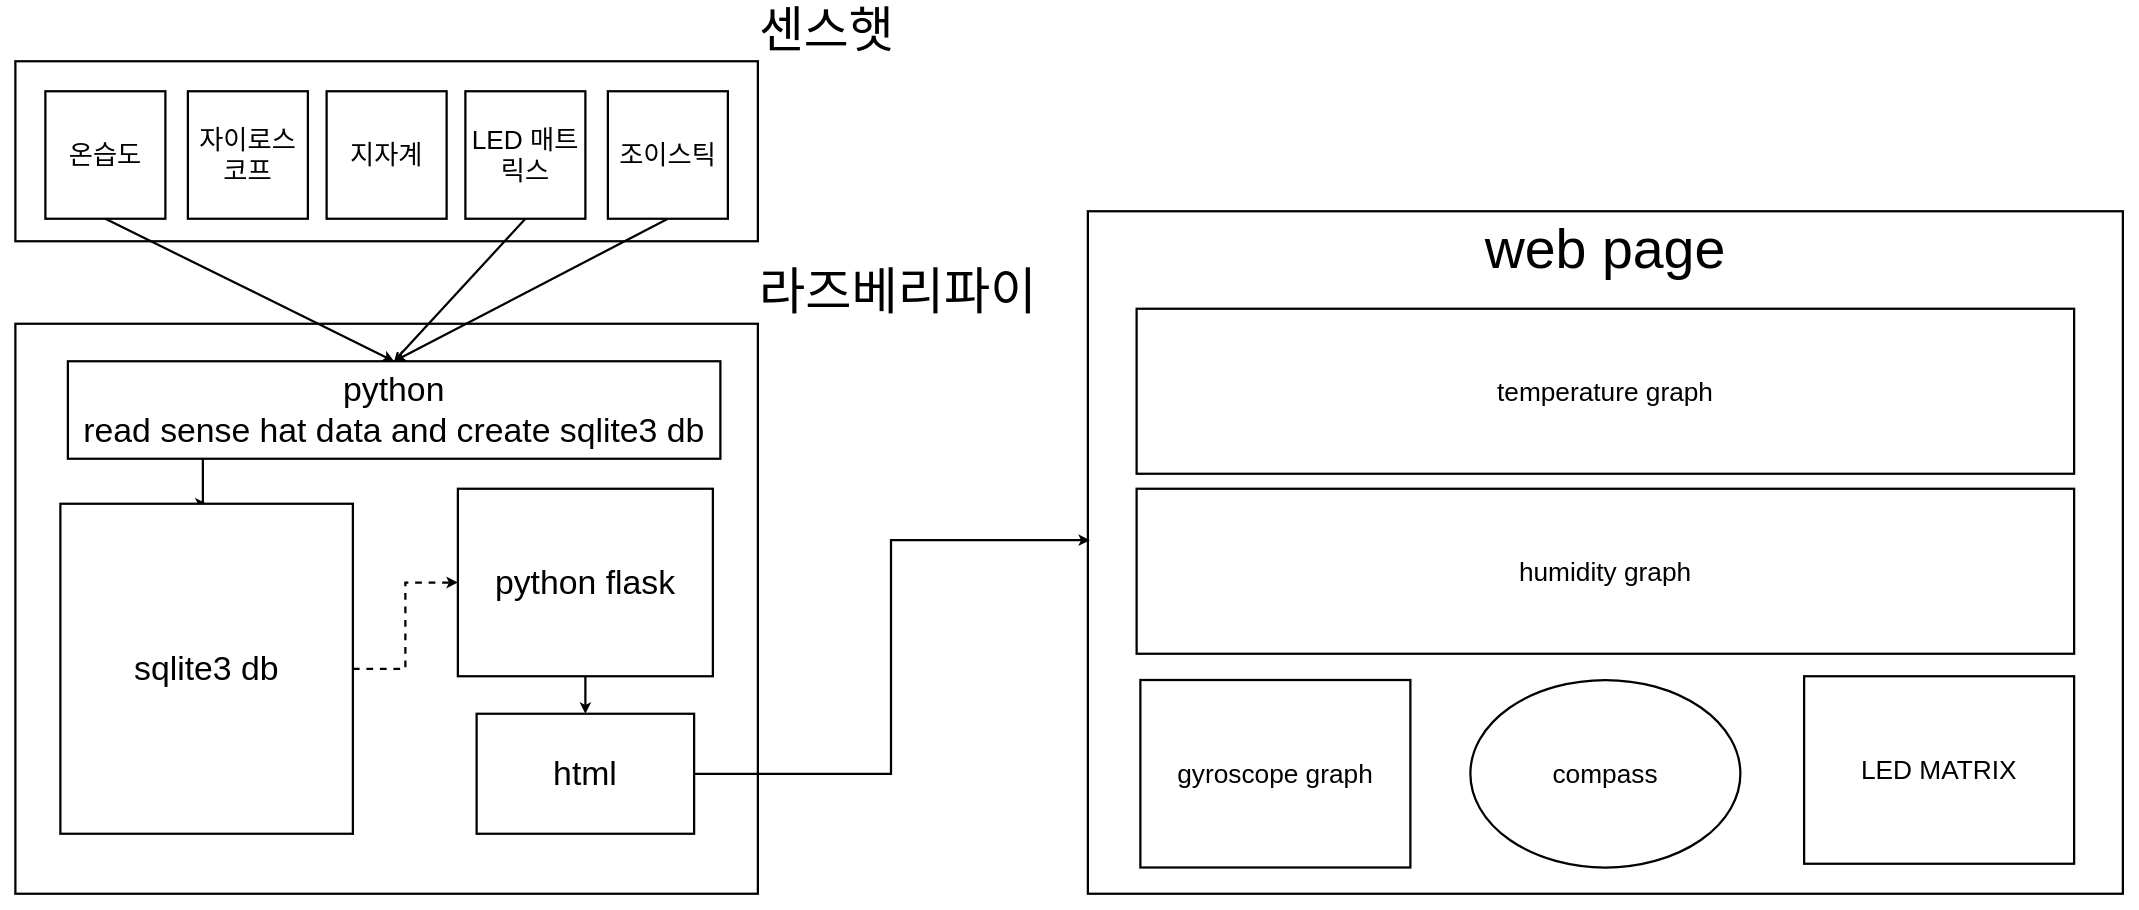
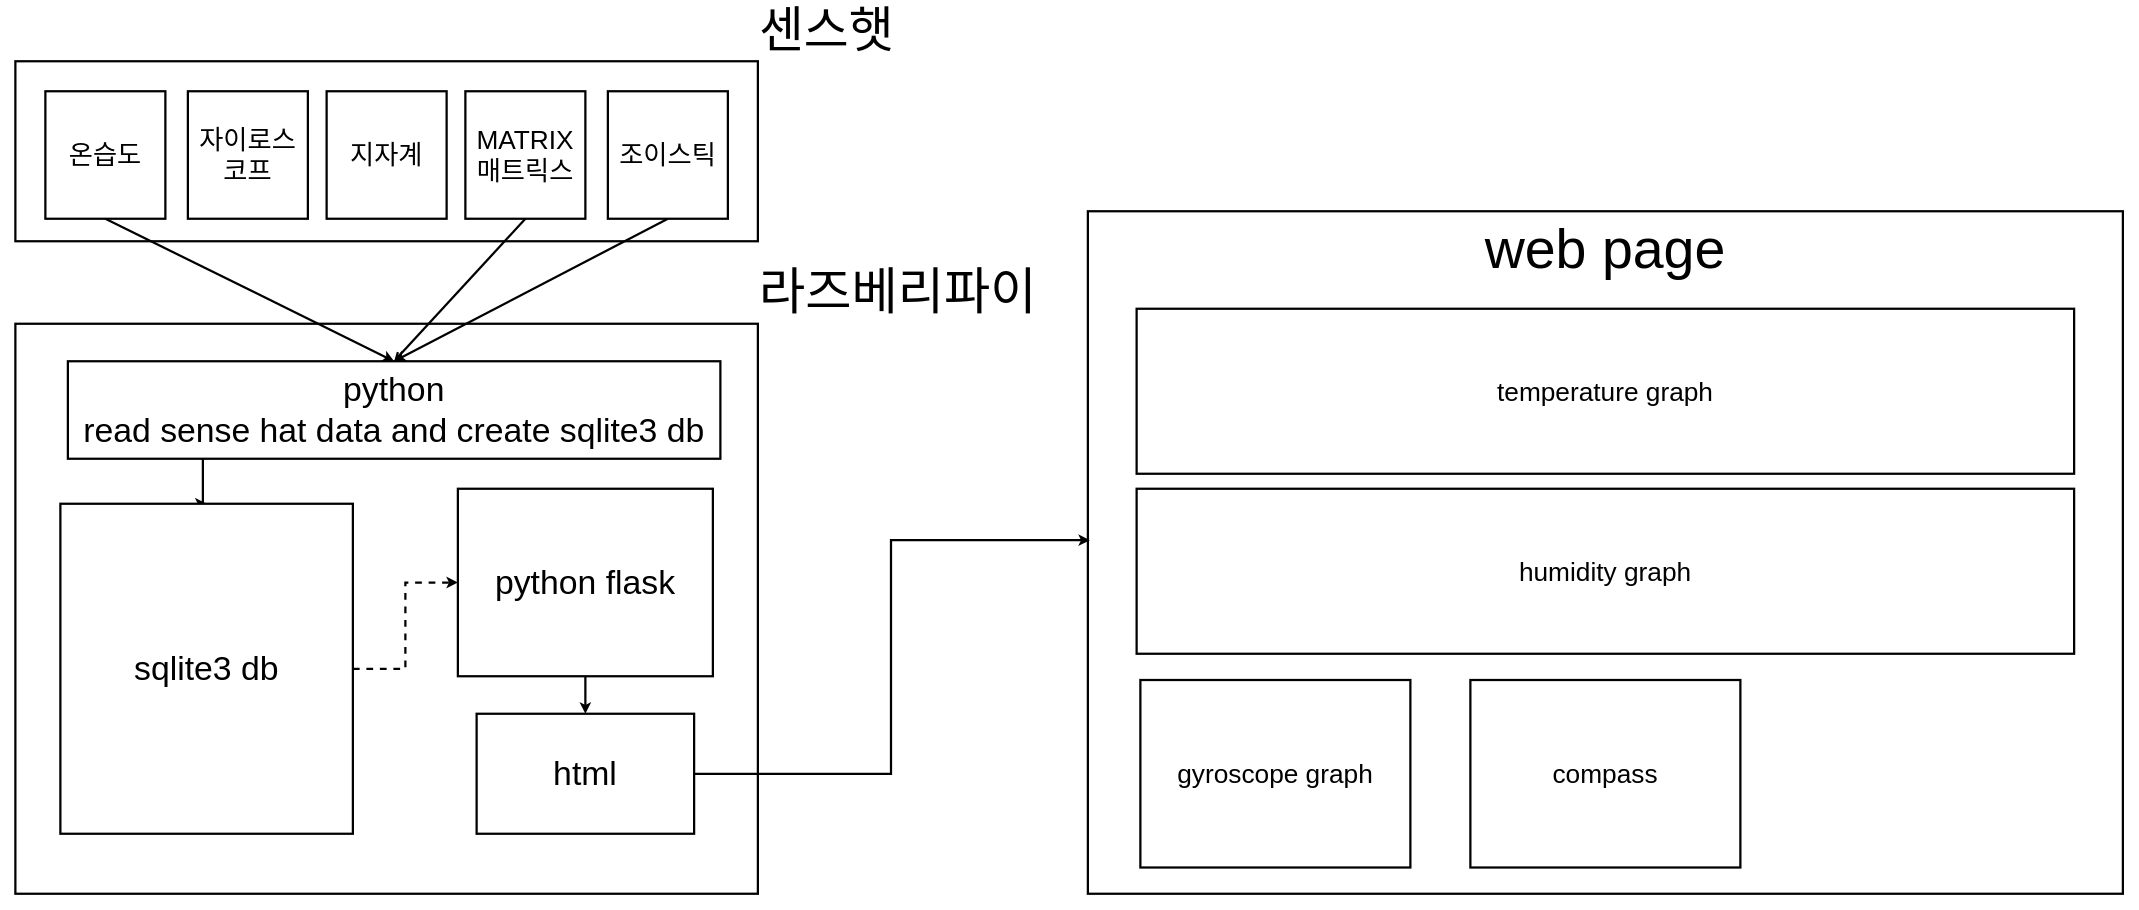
node "LED 매트릭스": label "LED 매트릭스" -> "MATRIX 매트릭스"
node "LED MATRIX": removed
node "compass": shape ellipse -> rectangle
